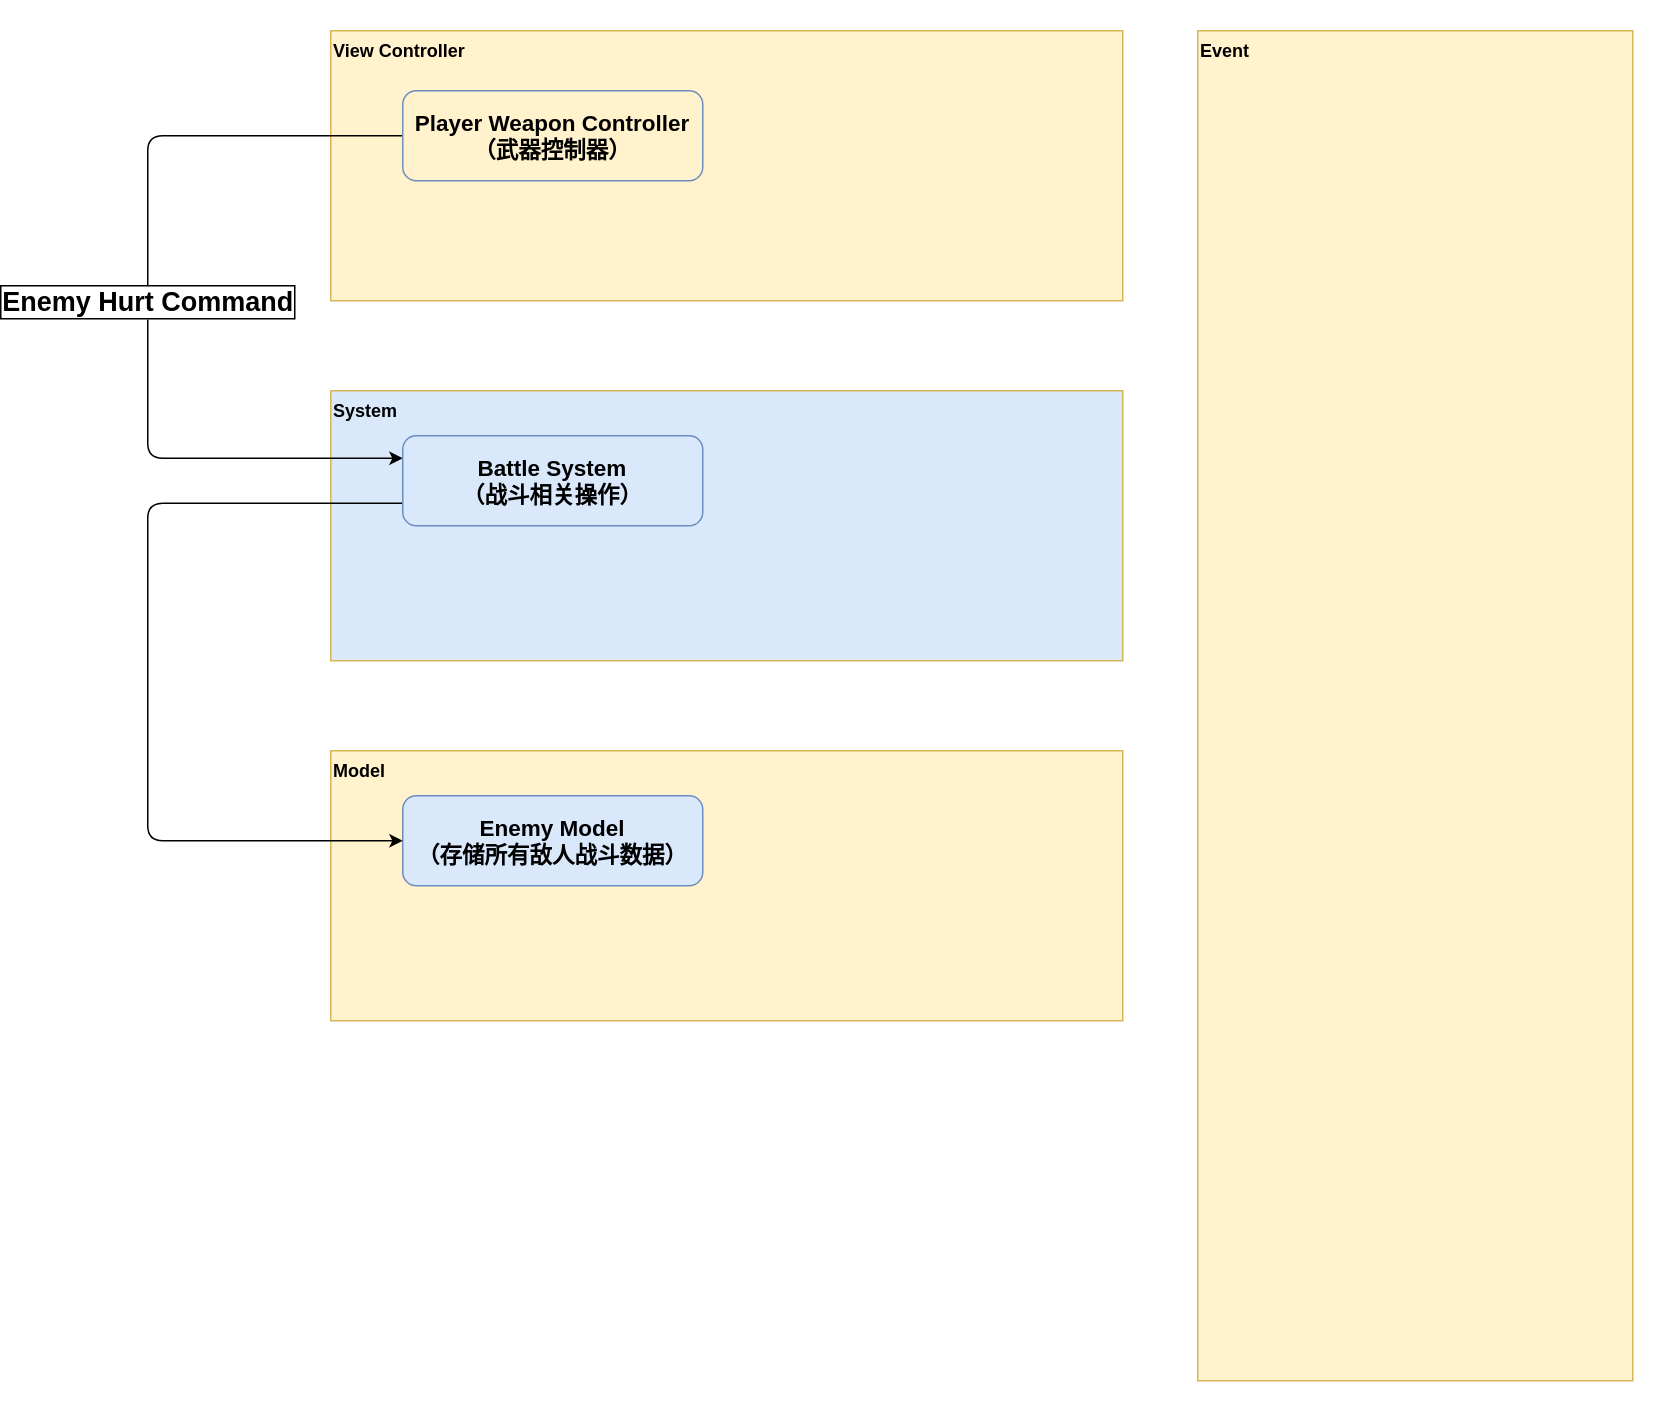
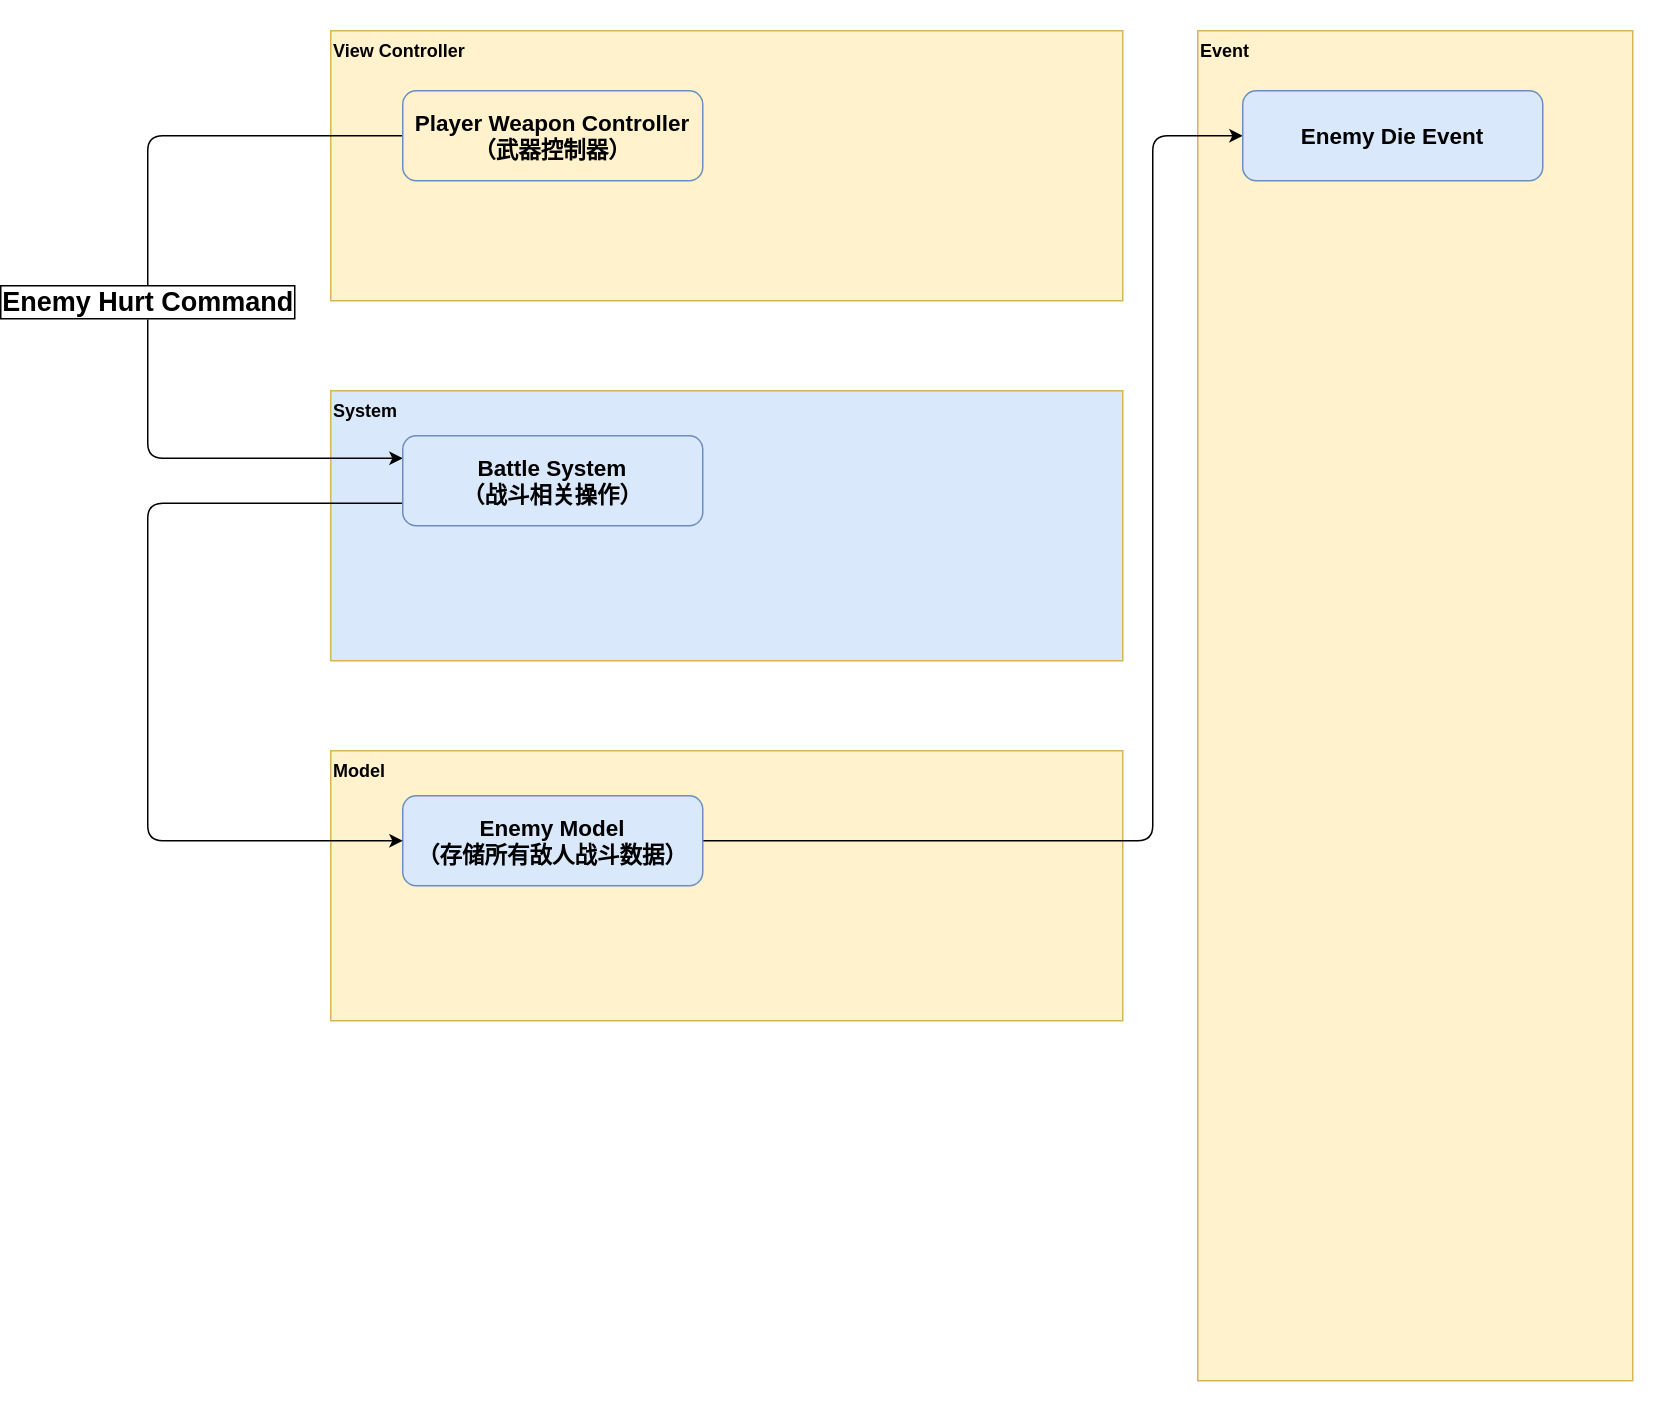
node "Enemy Die Event": added
edge "Enemy Model （存储所有敌人战斗数据）" -> "Enemy Die Event": added
